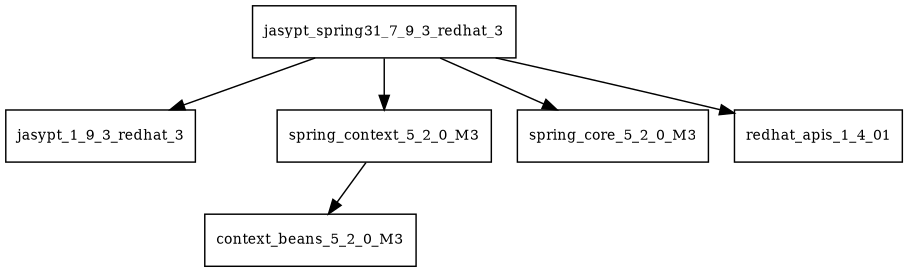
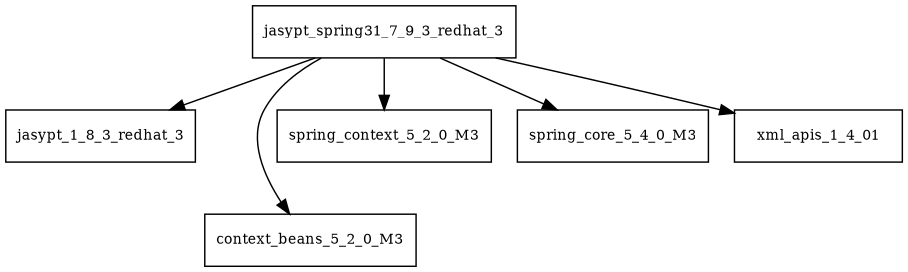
node "jasypt_1_9_3_redhat_3": label "jasypt_1_9_3_redhat_3" -> "jasypt_1_8_3_redhat_3"
node "spring_core_5_2_0_M3": label "spring_core_5_2_0_M3" -> "spring_core_5_4_0_M3"
node "redhat_apis_1_4_01": label "redhat_apis_1_4_01" -> "xml_apis_1_4_01"
edge "spring_context_5_2_0_M3" -> "context_beans_5_2_0_M3": now "jasypt_spring31_7_9_3_redhat_3" -> "context_beans_5_2_0_M3"
